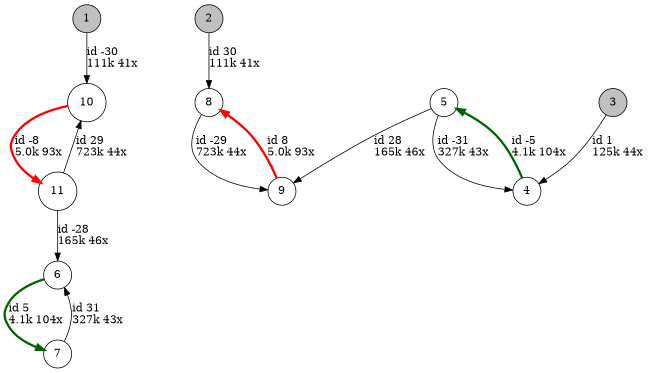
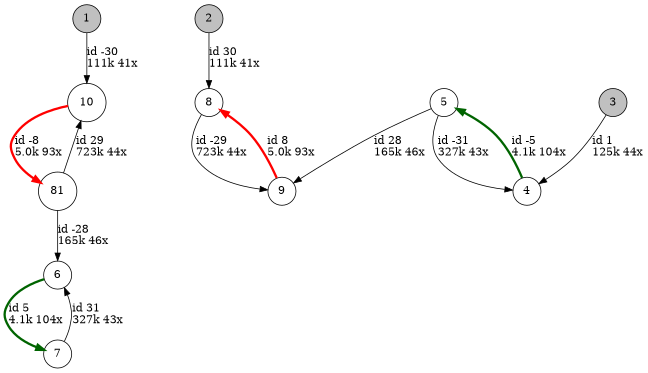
node "11": label "11" -> "81"
